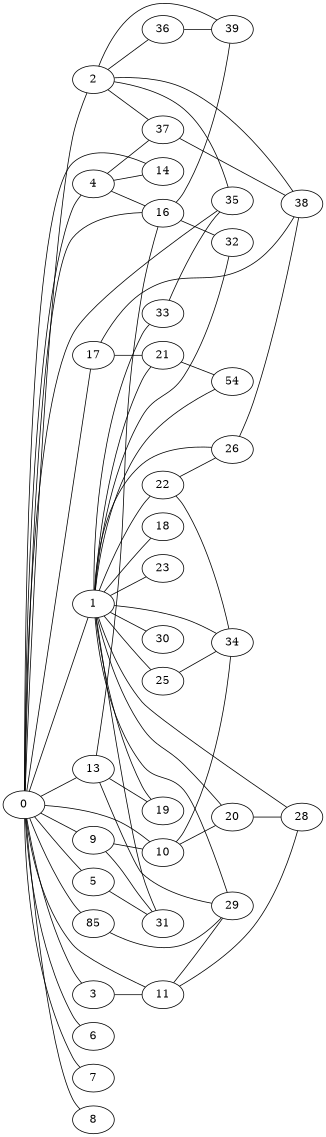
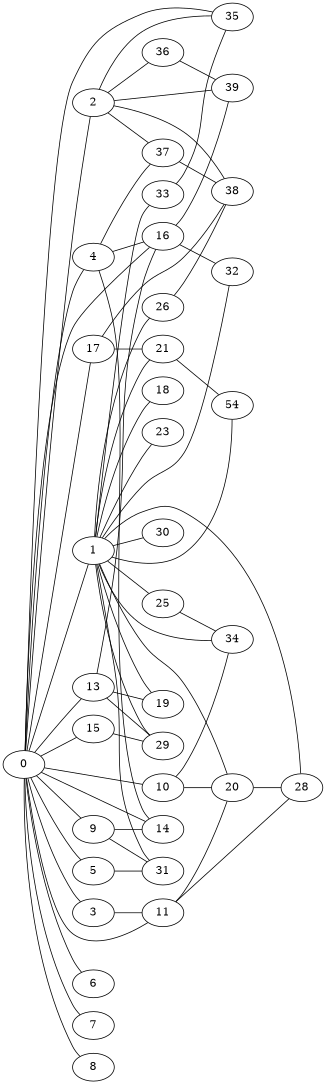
node "22": removed
edge "9" -- "10": now "9" -- "14"
node "85": label "85" -> "15"
edge "29" -- "11": now "20" -- "11"
